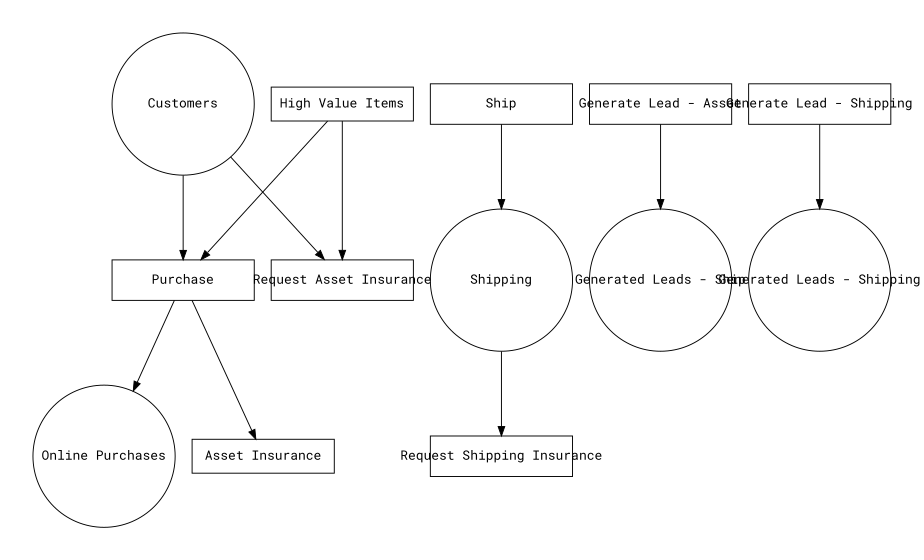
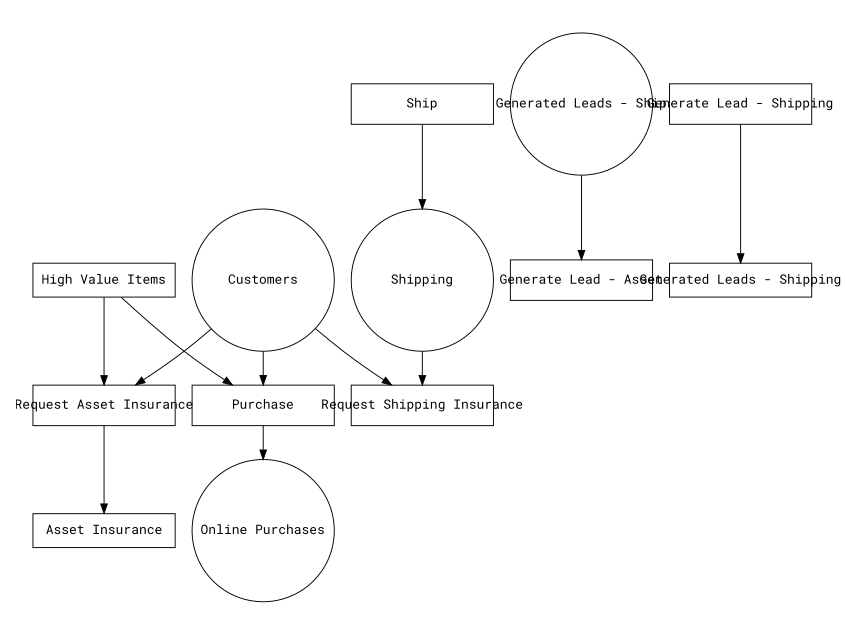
edge "Generate Lead - Asset" -> "Generated Leads - Ship": reversed
node "Generated Leads - Shipping": shape circle -> box
edge "Customers" -> "Request Shipping Insurance": added
edge "Purchase" -> "Asset Insurance": now "Request Asset Insurance" -> "Asset Insurance"
